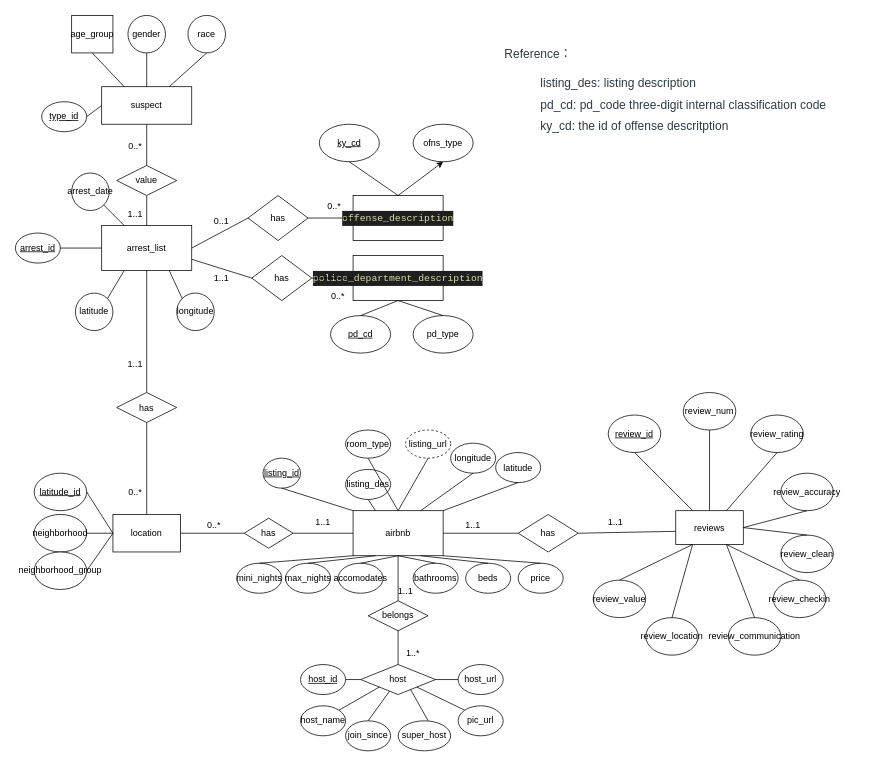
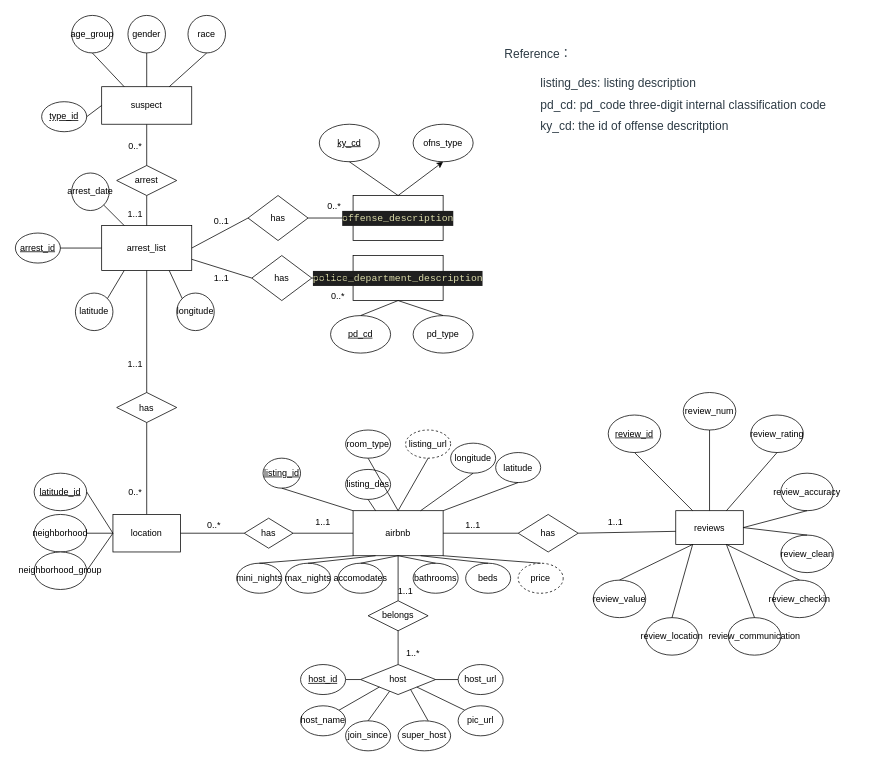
node "age_group": shape rectangle -> ellipse
node "value": label "value" -> "arrest"
node "price": style solid -> dashed
